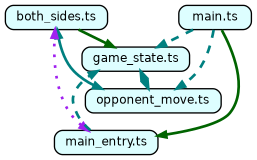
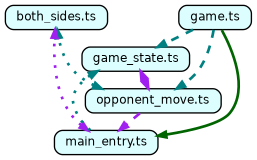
node "main.ts": label "main.ts" -> "game.ts"
edge "both_sides.ts" -> "game_state.ts": removed
edge "both_sides.ts" -- "opponent_move.ts": style solid -> dotted
edge "game_state.ts" -- "opponent_move.ts": color teal -> purple
edge "main_entry.ts" -> "game_state.ts": style dashed -> dotted
edge "opponent_move.ts" -> "main_entry.ts": added
